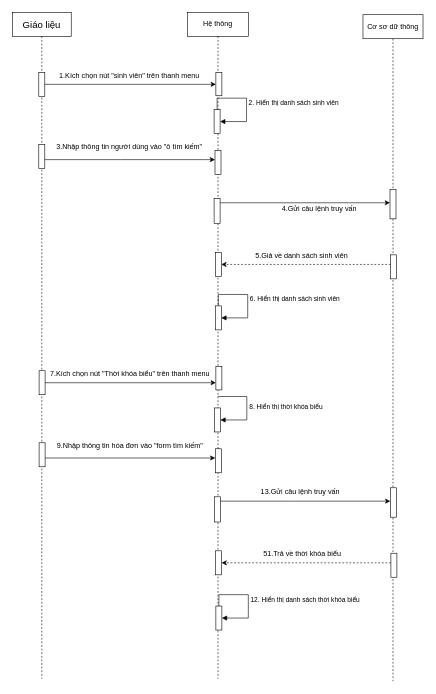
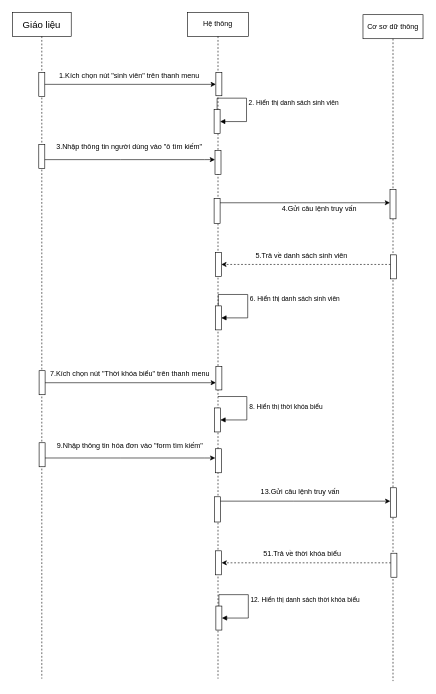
node "5.Giả về danh sách sinh viên": label "5.Giả về danh sách sinh viên" -> "5.Trả về danh sách sinh viên"
